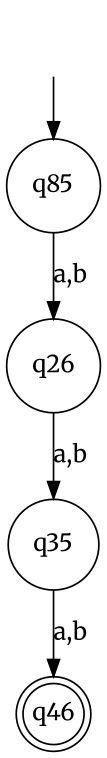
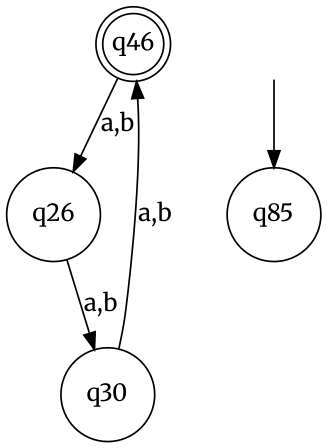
edge "q85" -> "q26": now "q46" -> "q26"
node "q35": label "q35" -> "q30"
